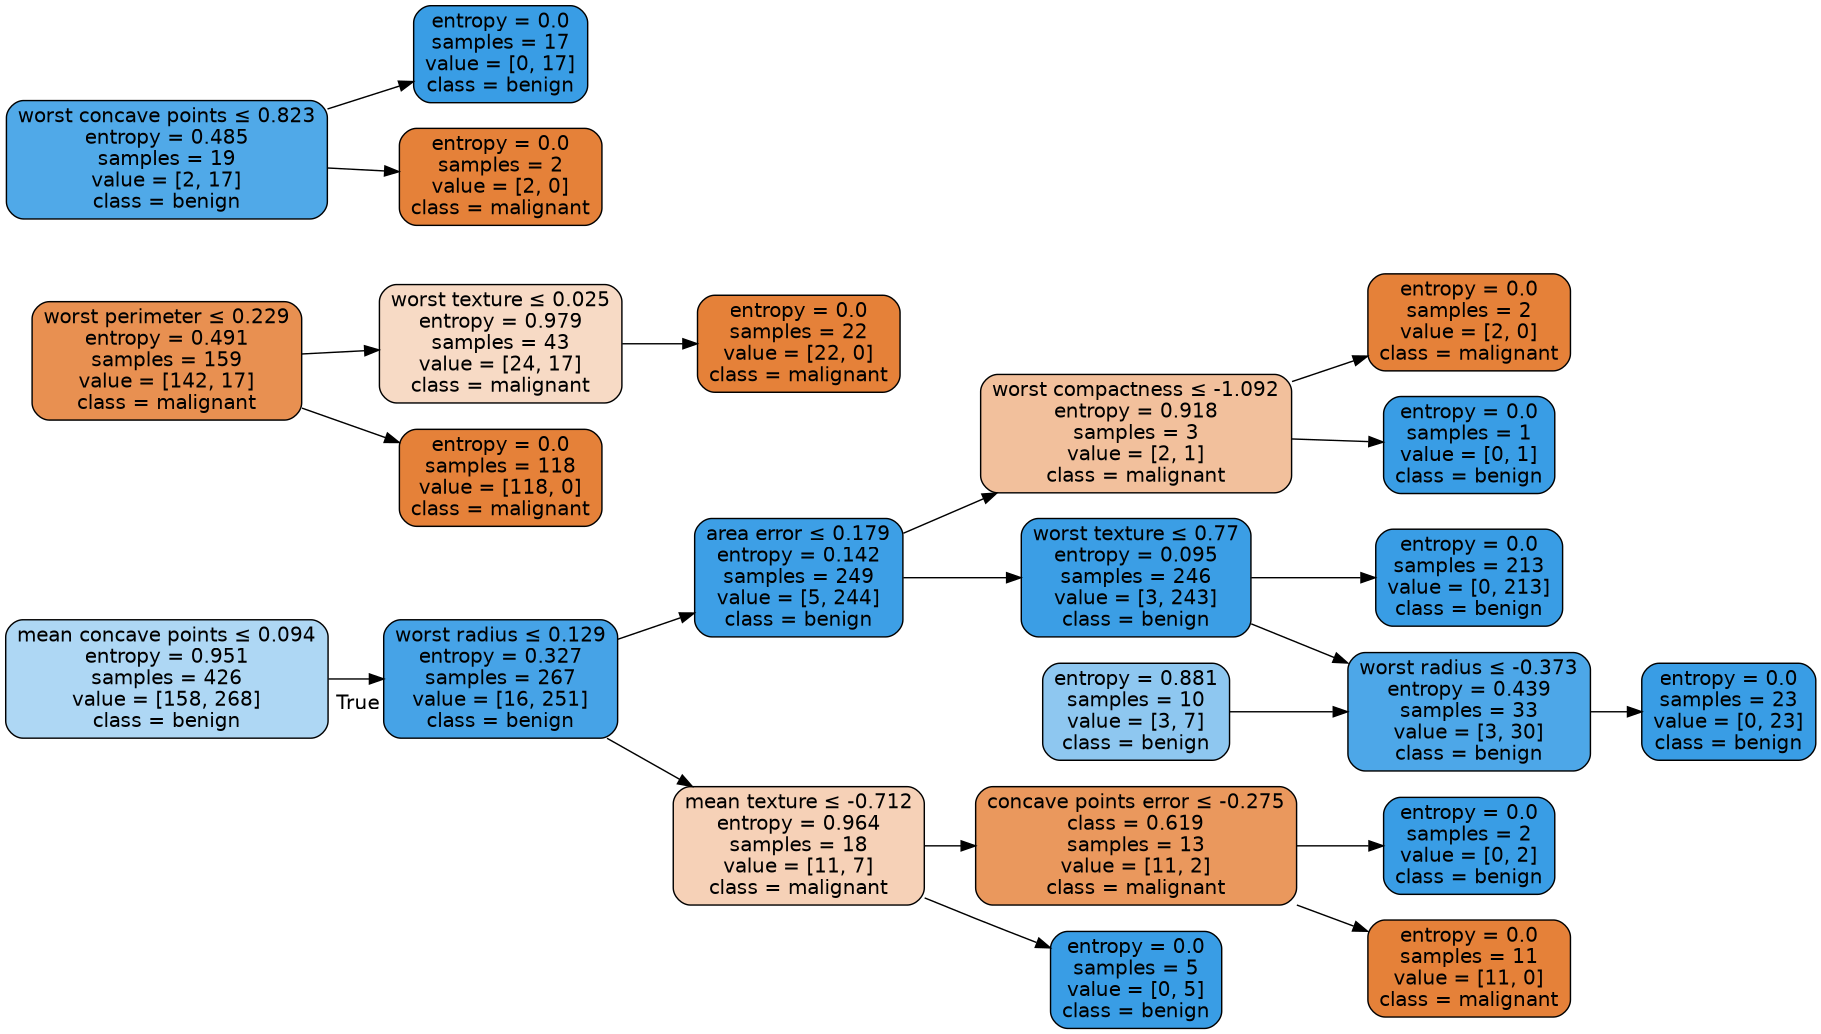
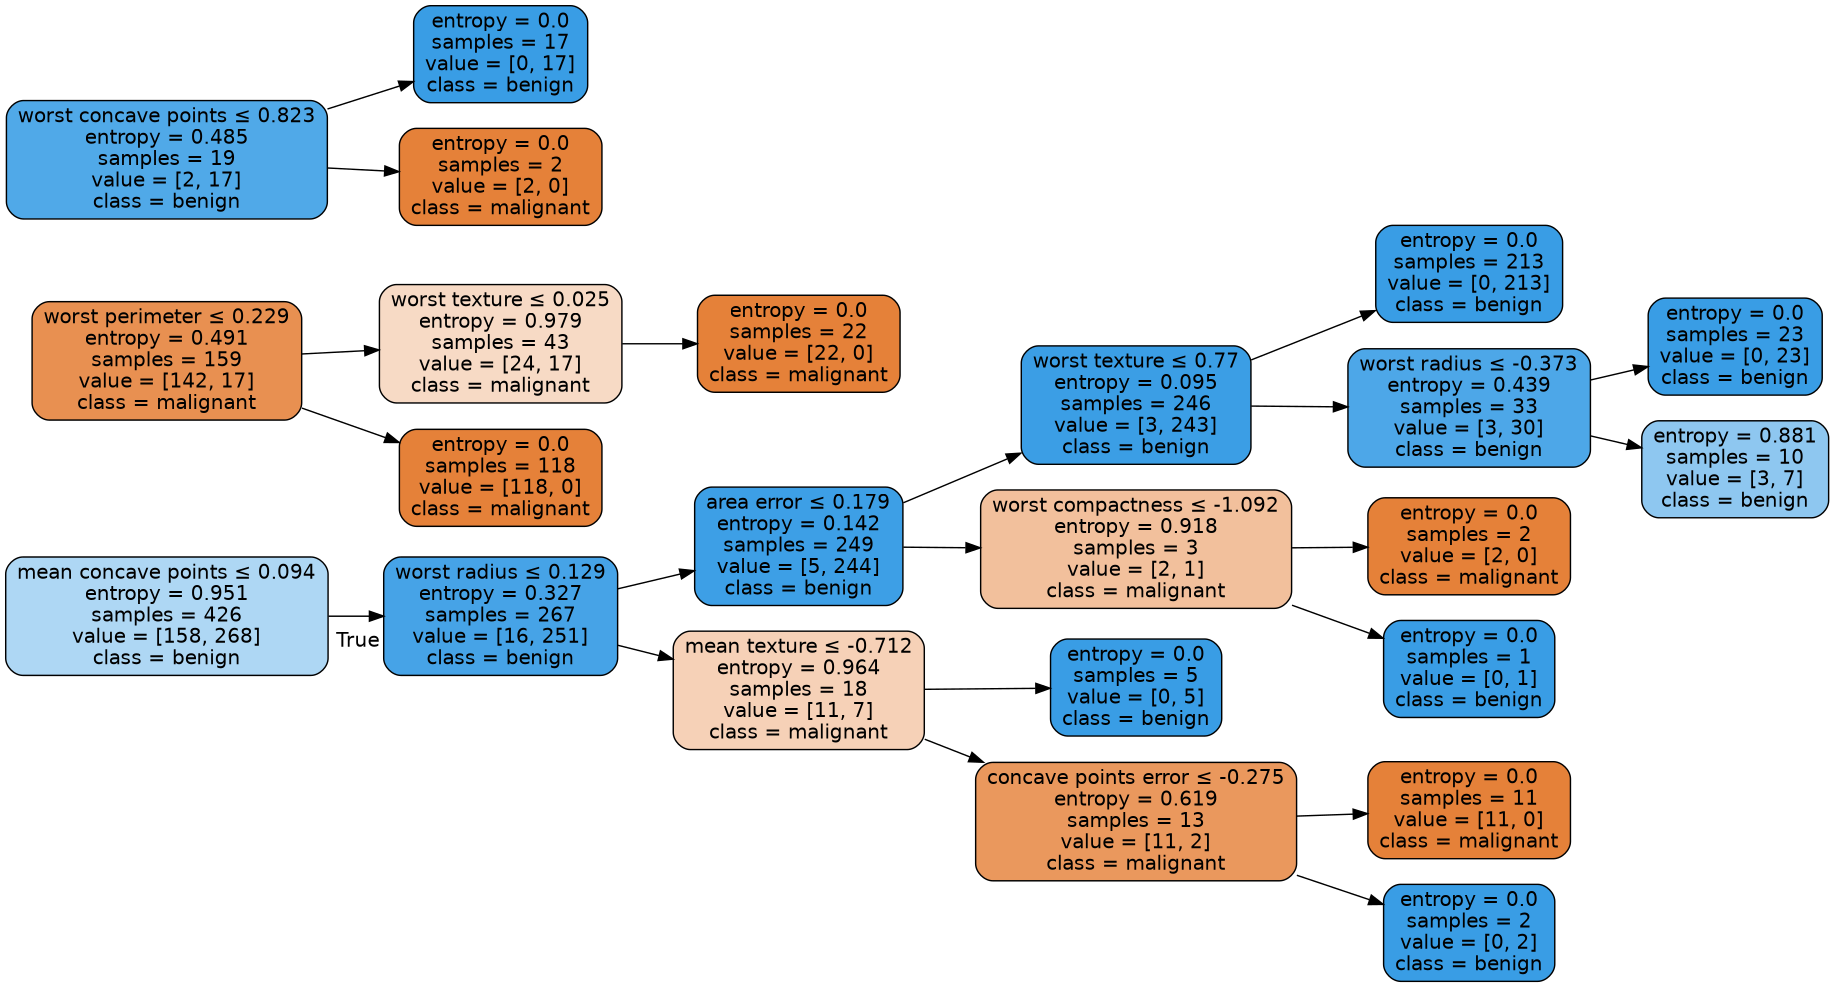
edge "entropy = 0.881" -> "worst radius ≤ -0.373": reversed
node "concave points error ≤ -0.275": text "class = 0.619" -> "entropy = 0.619"
